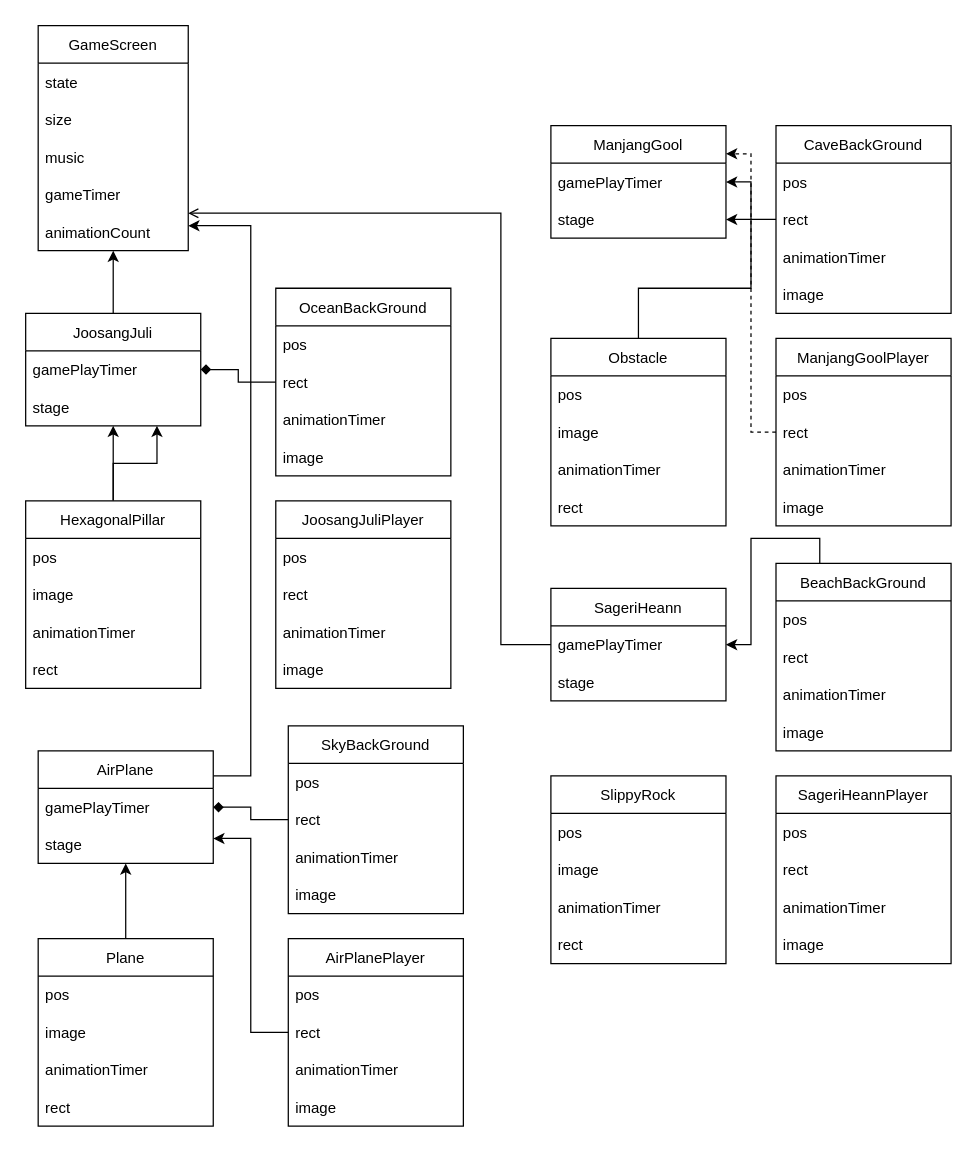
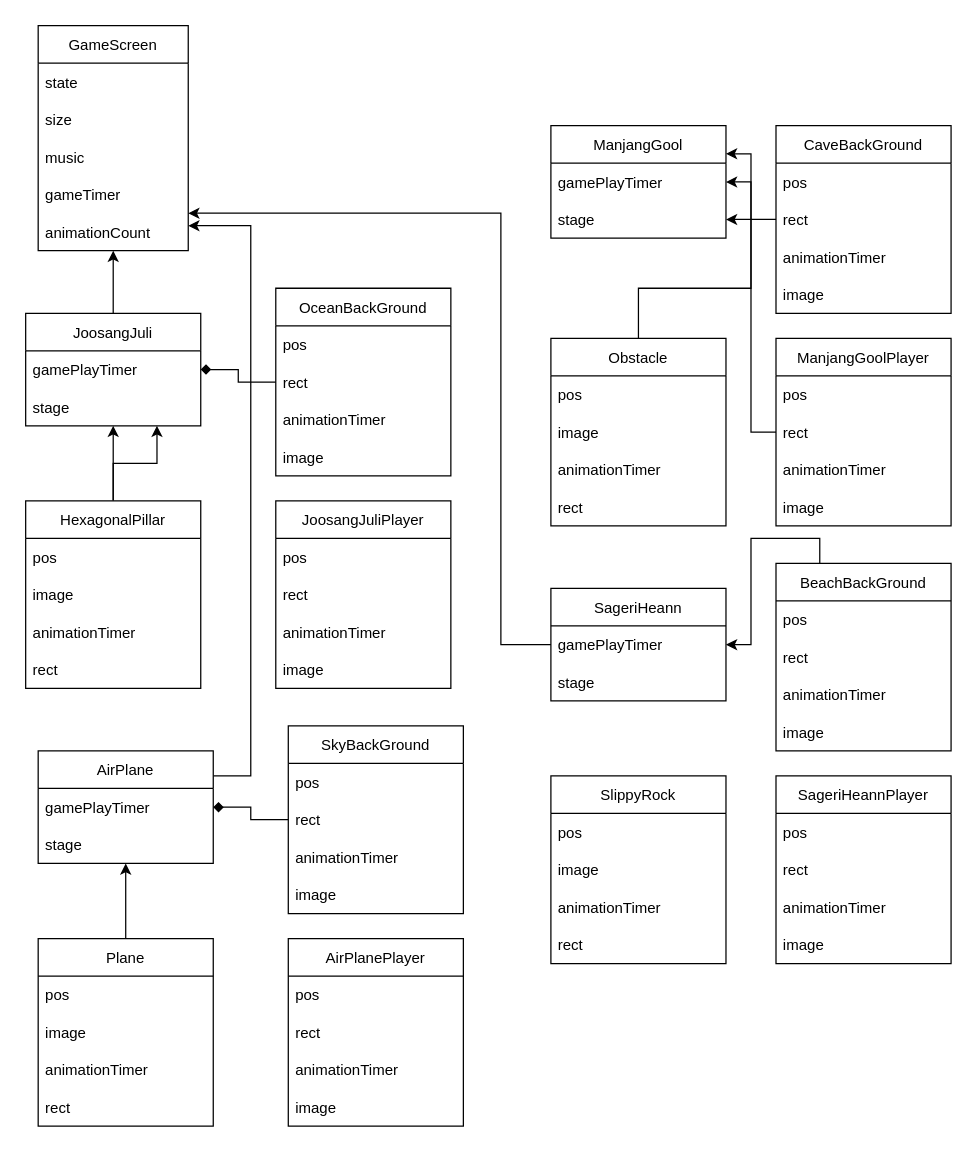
edge "SageriHeann" -> "GameScreen": arrowhead open -> classic
edge "ManjangGoolPlayer" -> "ManjangGool": style dashed -> solid
edge "AirPlanePlayer" -> "AirPlane": removed
